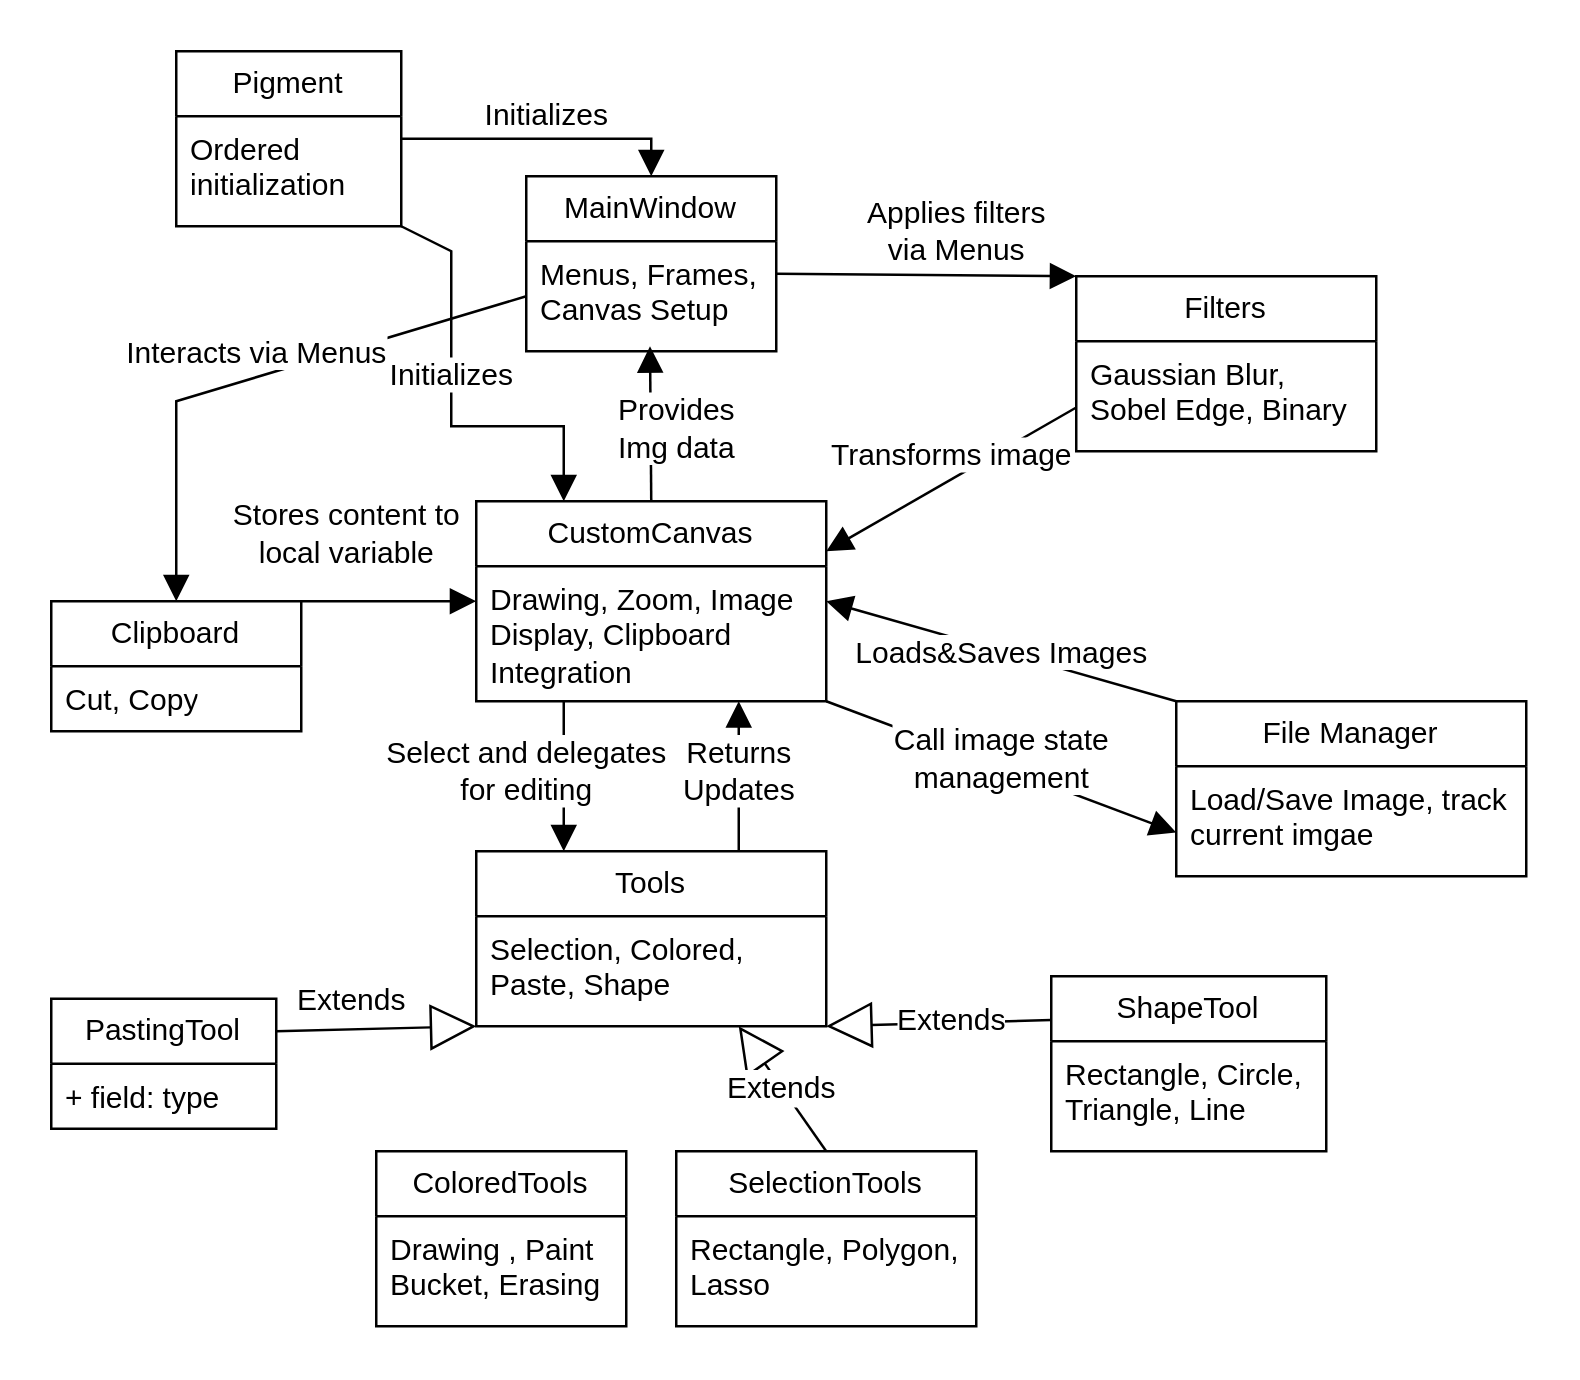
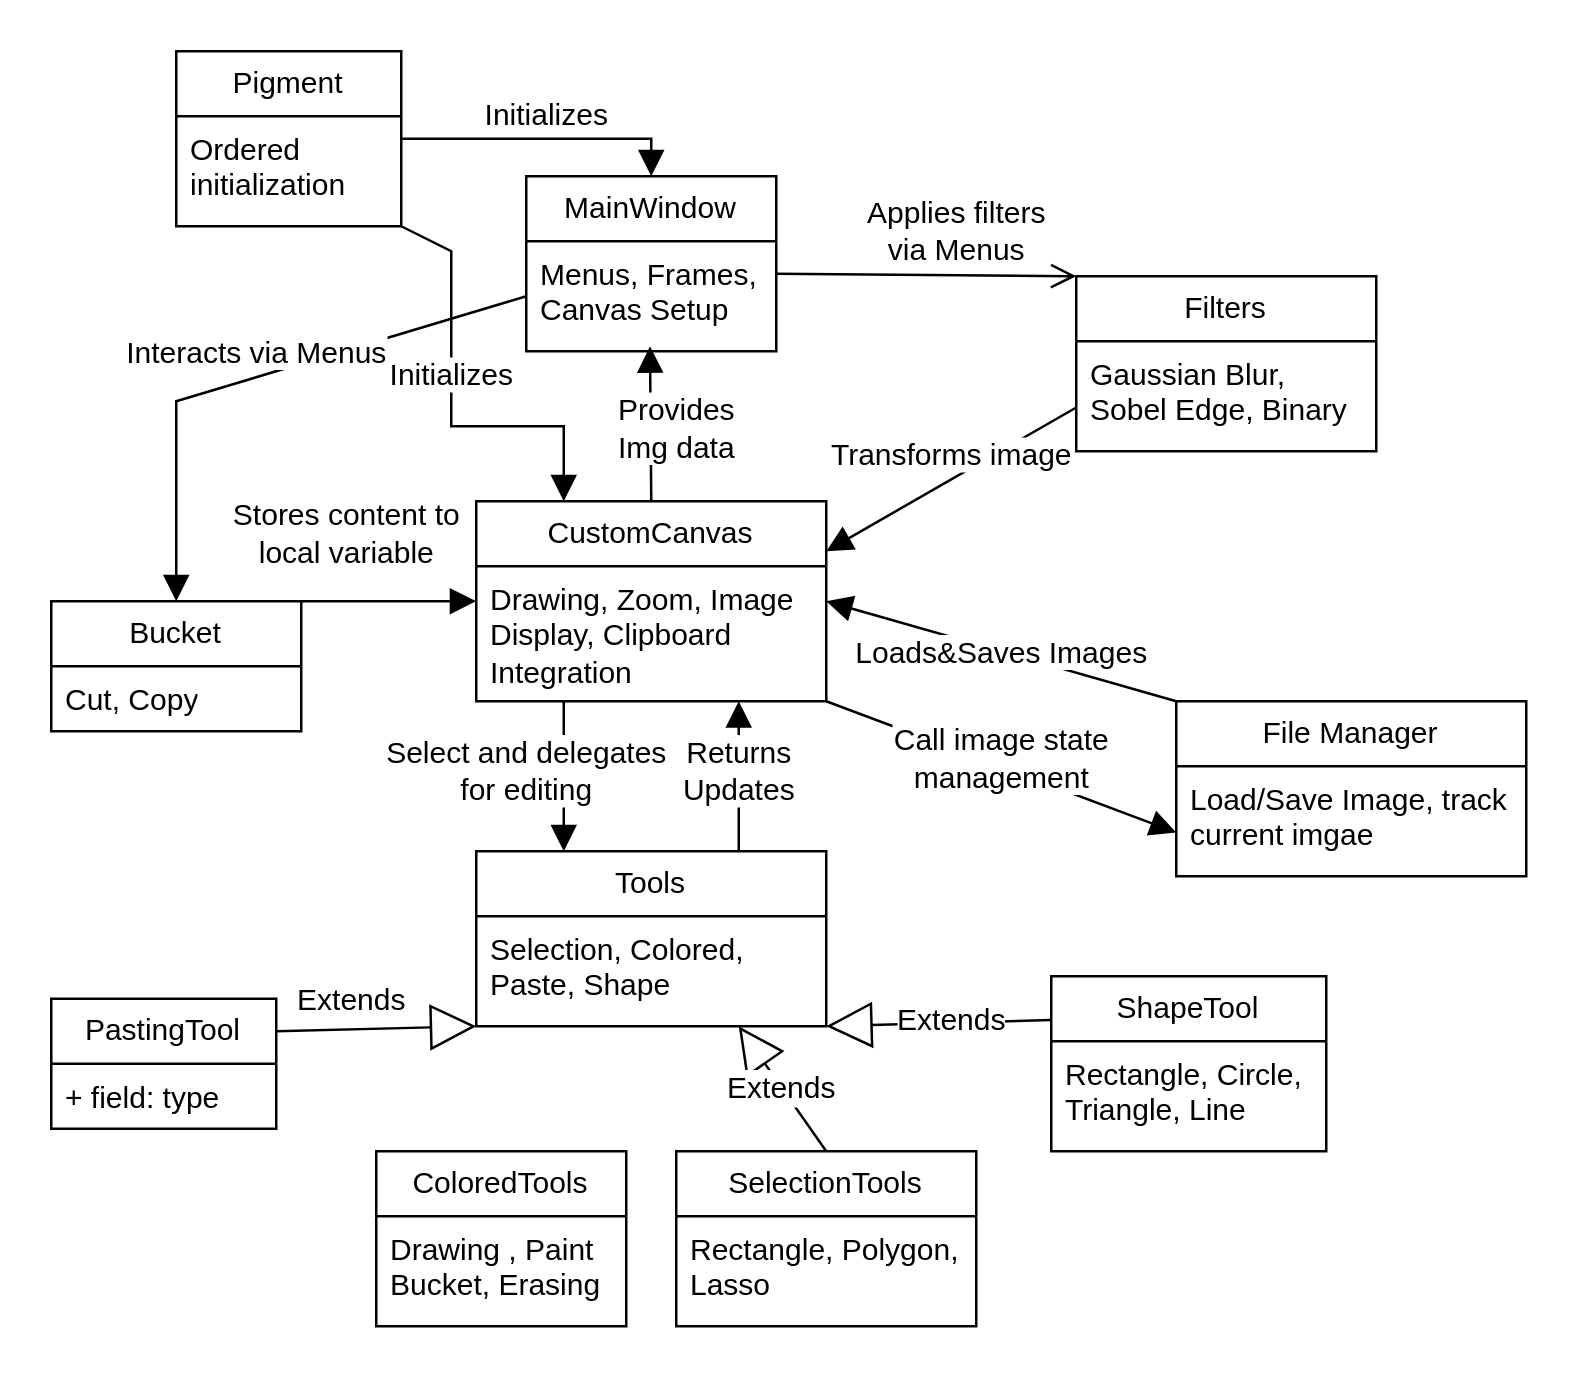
edge "Menus, Frames, Canvas Setup" -> "Filters": arrowhead block -> open
node "Clipboard": label "Clipboard" -> "Bucket"
